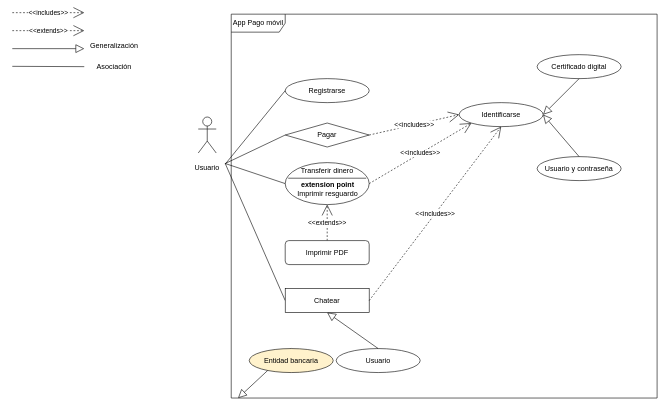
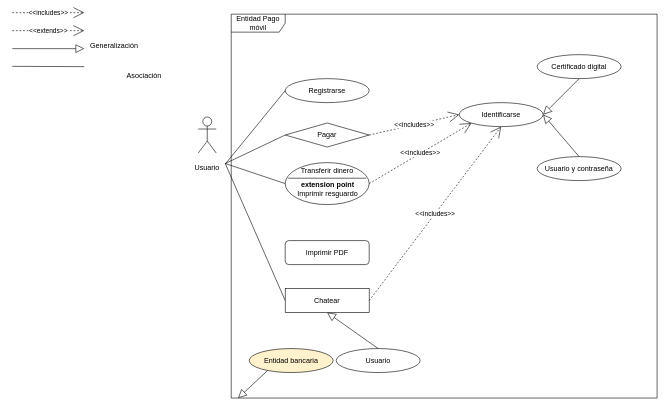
node "App Pago móvil": label "App Pago móvil" -> "Entidad Pago móvil"
node "Asociación": moved (114, 67) -> (144, 76)
edge "Imprimir PDF" -> "Transferir dinero": removed, label "<<extends>>"
